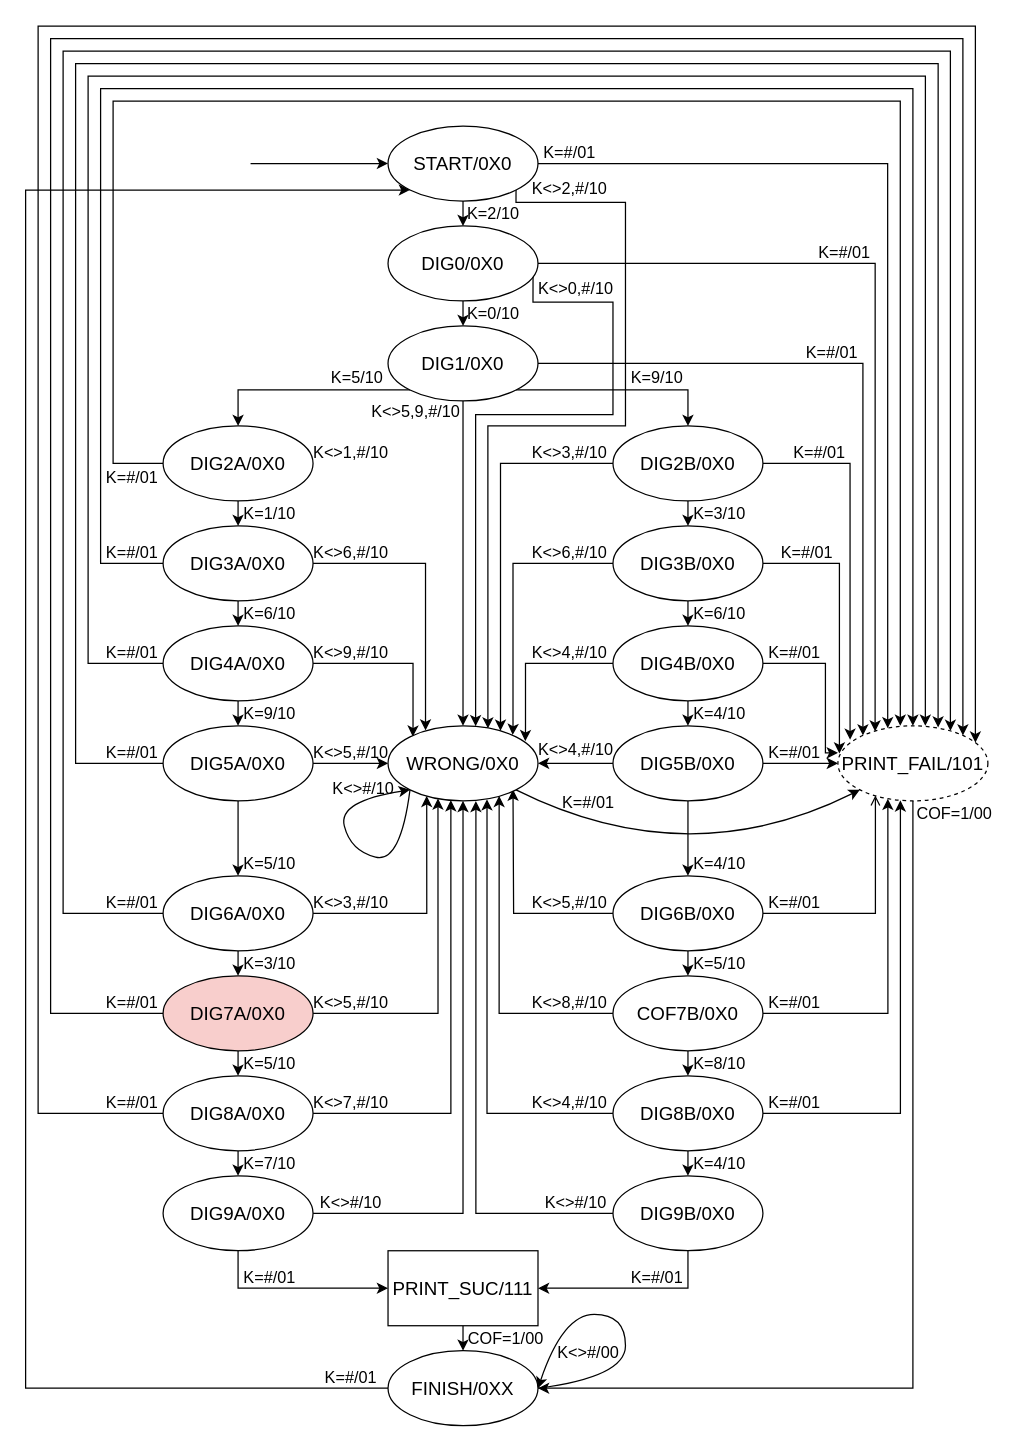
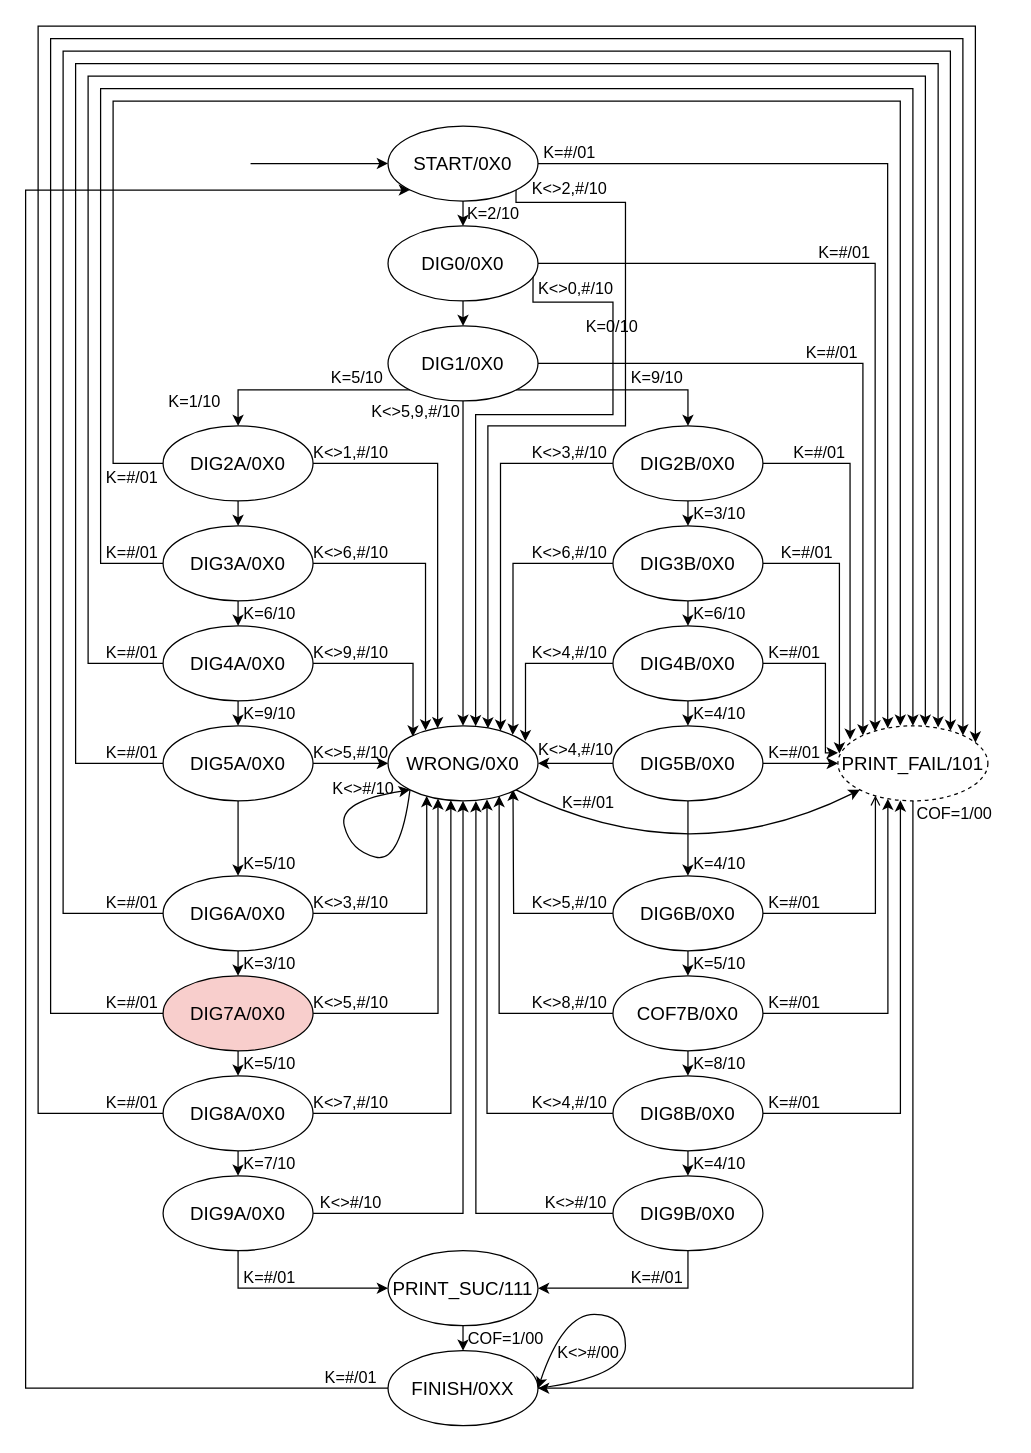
node "K=0/10": moved (493, 313) -> (612, 326)
node "K=1/10": moved (269, 513) -> (194, 401)
edge "DIG2A/0X0" -> "WRONG/0X0": added
node "PRINT_SUC/111": shape rectangle -> ellipse
